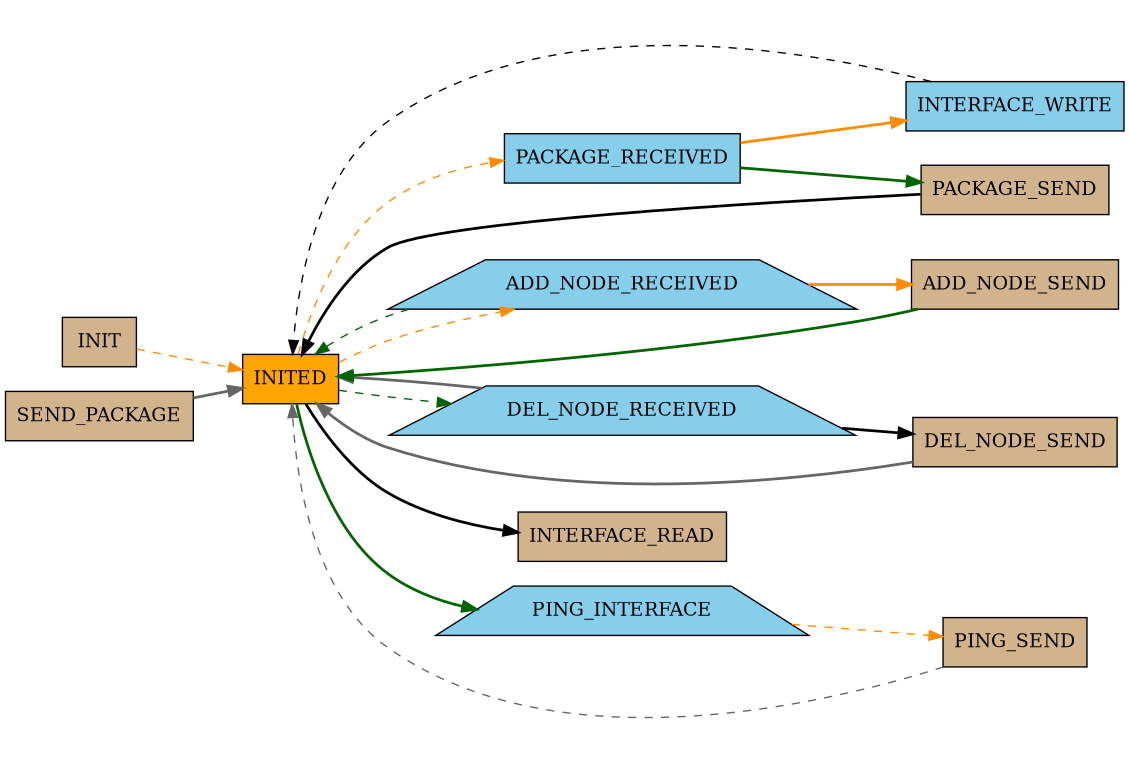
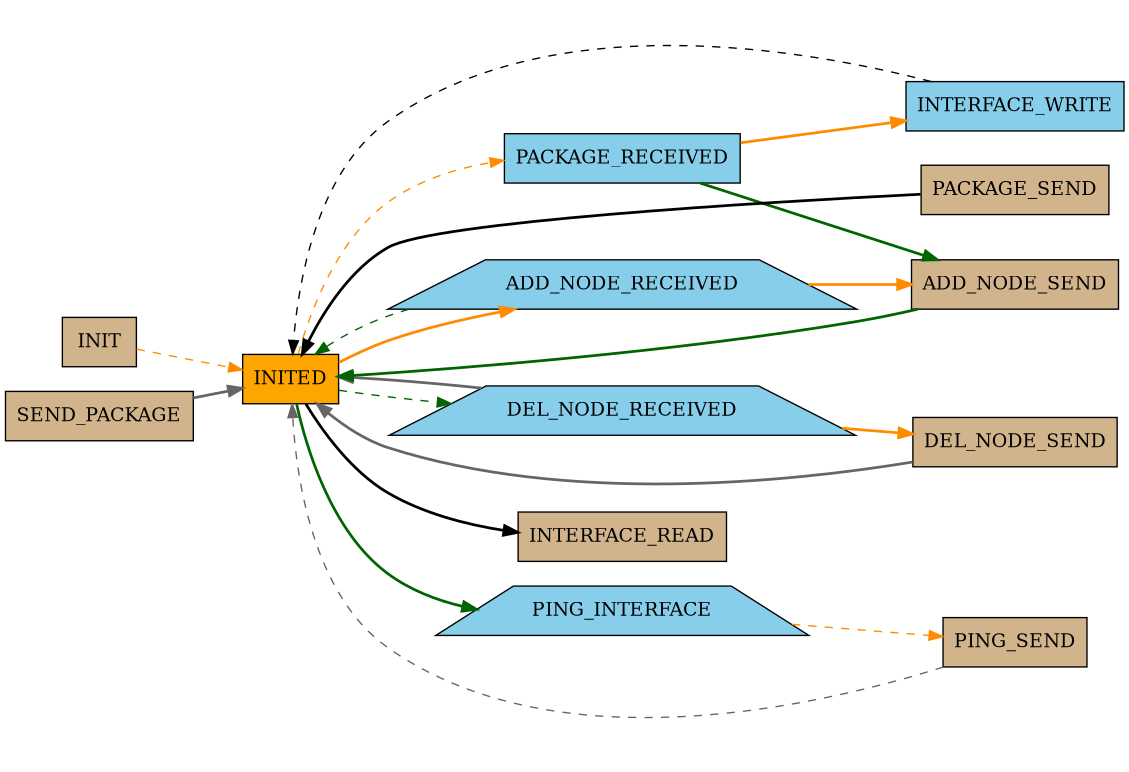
edge "PACKAGE_RECEIVED" -> "PACKAGE_SEND": now "PACKAGE_RECEIVED" -> "ADD_NODE_SEND"
edge "INITED" -> "ADD_NODE_RECEIVED": style dashed -> bold
edge "DEL_NODE_RECEIVED" -> "DEL_NODE_SEND": color black -> darkorange
